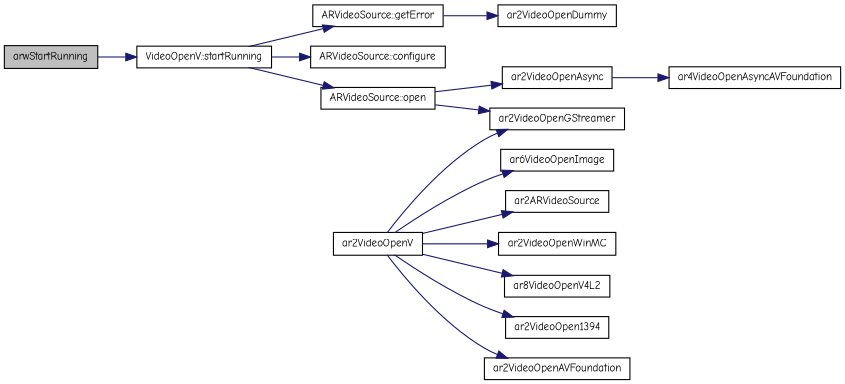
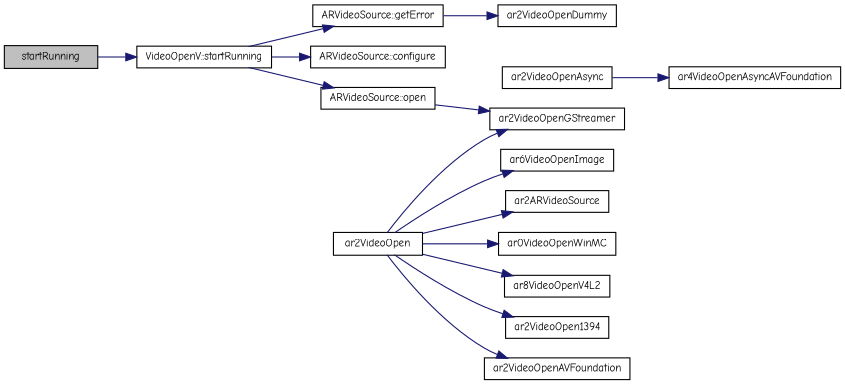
node "arwStartRunning": label "arwStartRunning" -> "startRunning"
edge "ARVideoSource::open" -> "ar2VideoOpenAsync": removed
node "ar2VideoOpenV": label "ar2VideoOpenV" -> "ar2VideoOpen"
node "ar2VideoOpenWinMC": label "ar2VideoOpenWinMC" -> "ar0VideoOpenWinMC"
